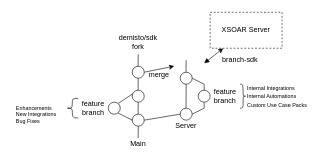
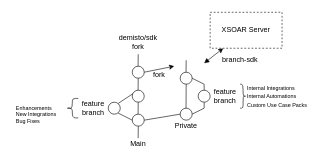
node "merge": label "merge" -> "fork"
node "Server": label "Server" -> "Private"
